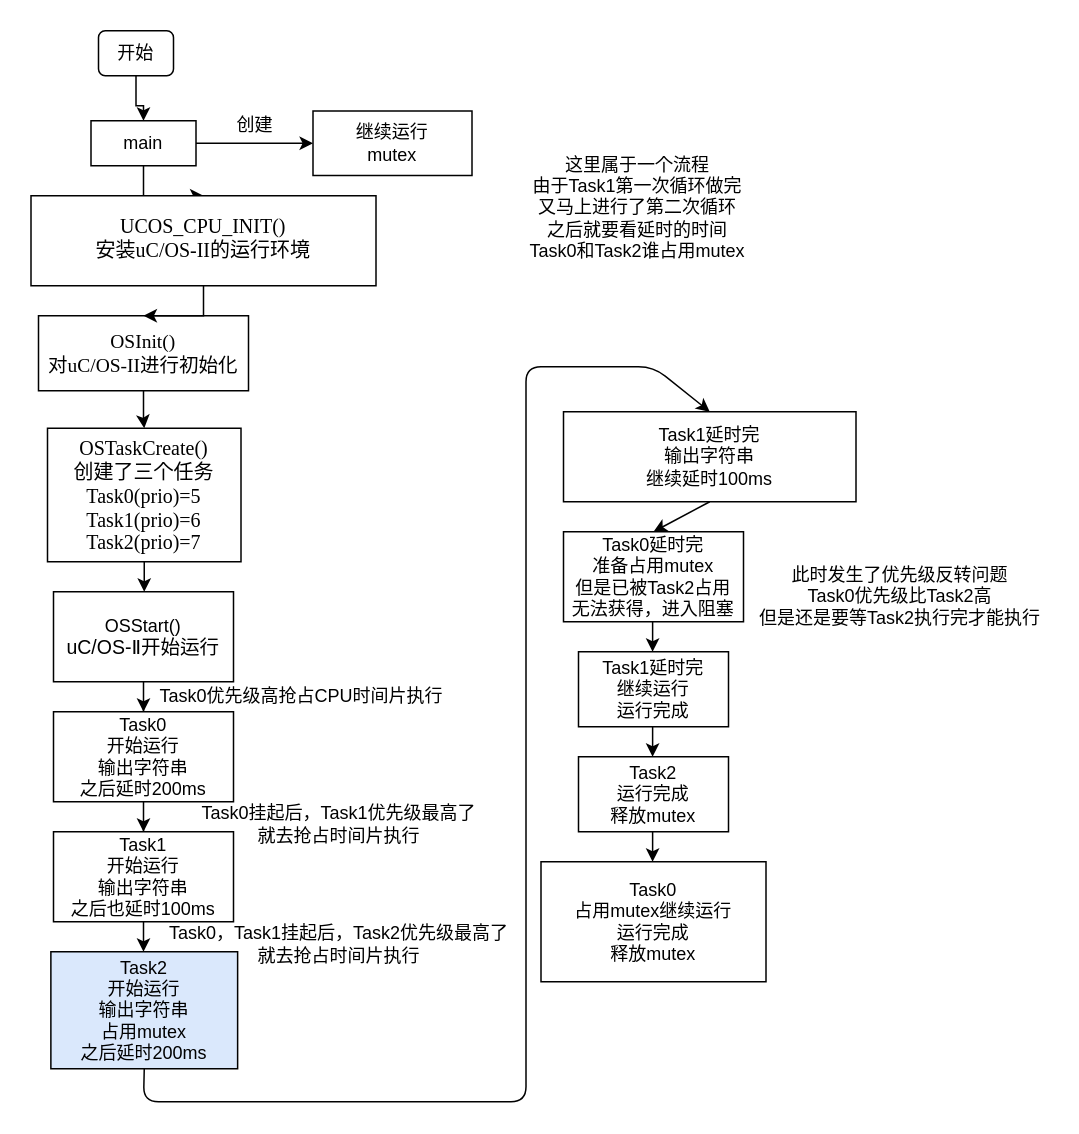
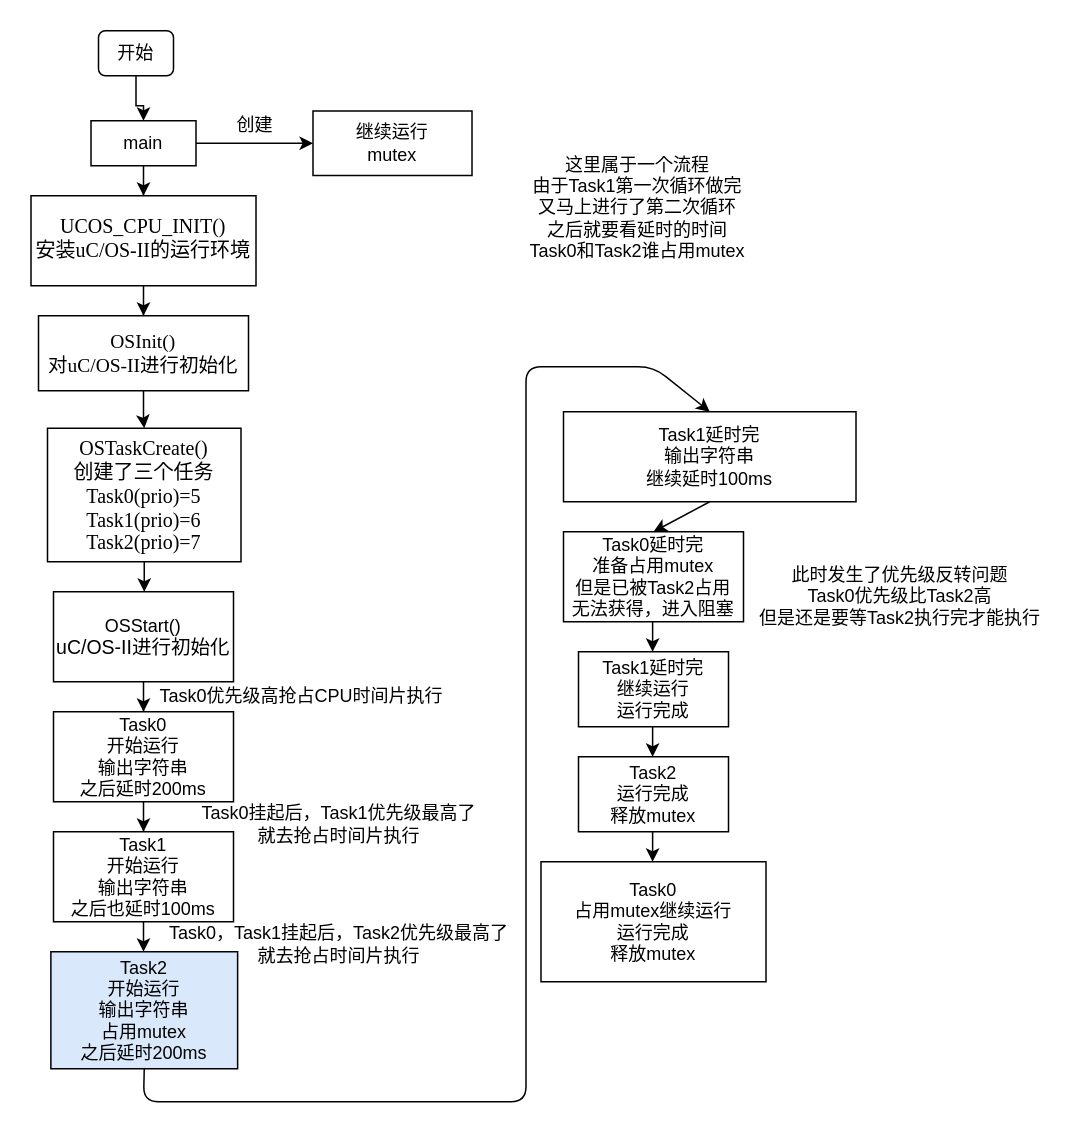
node "UCOS_CPU_INIT() 安装uC/OS-II的运行环境": size 345x90 -> 225x90
node "OSStart() uC/OS-Ⅱ开始运行": label "OSStart() uC/OS-Ⅱ开始运行" -> "OSStart() uC/OS-II进行初始化"
